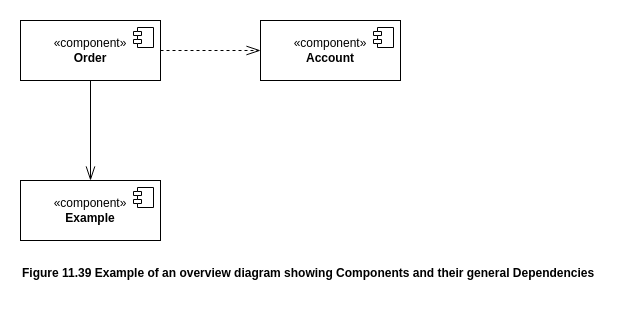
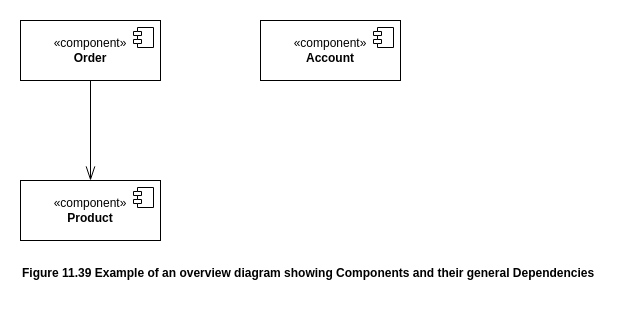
edge "«component» Order" -> "«component» Account": removed
node "«component» Example": label "«component» Example" -> "«component» Product"
